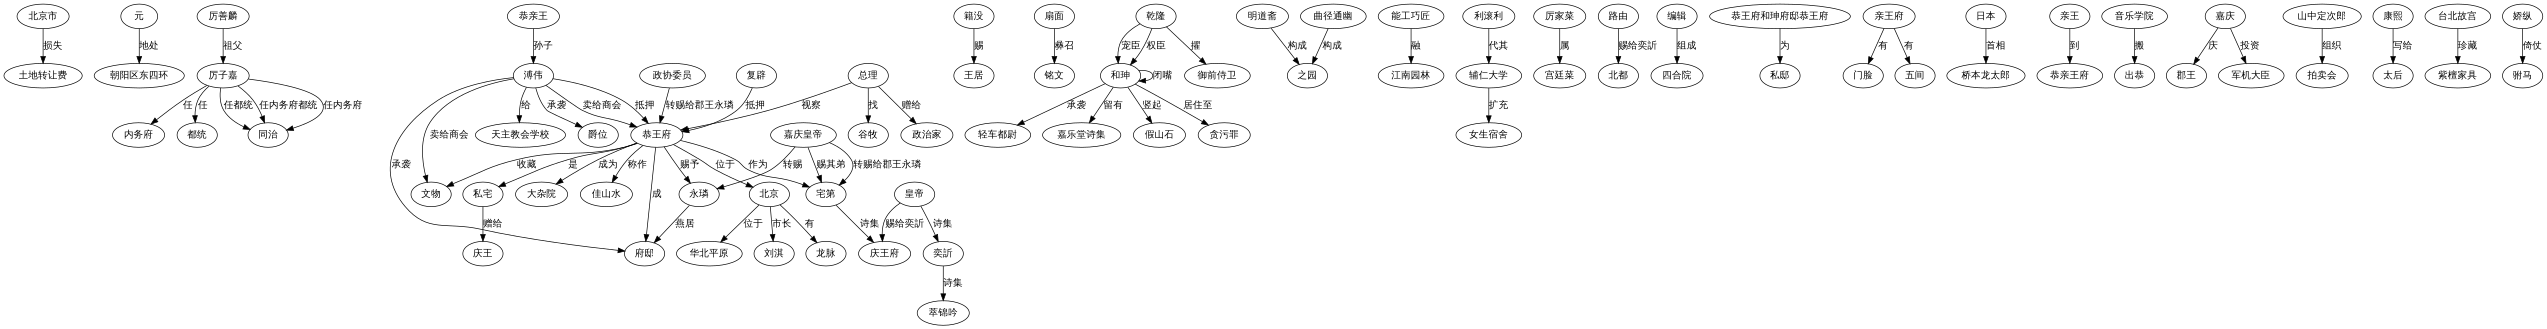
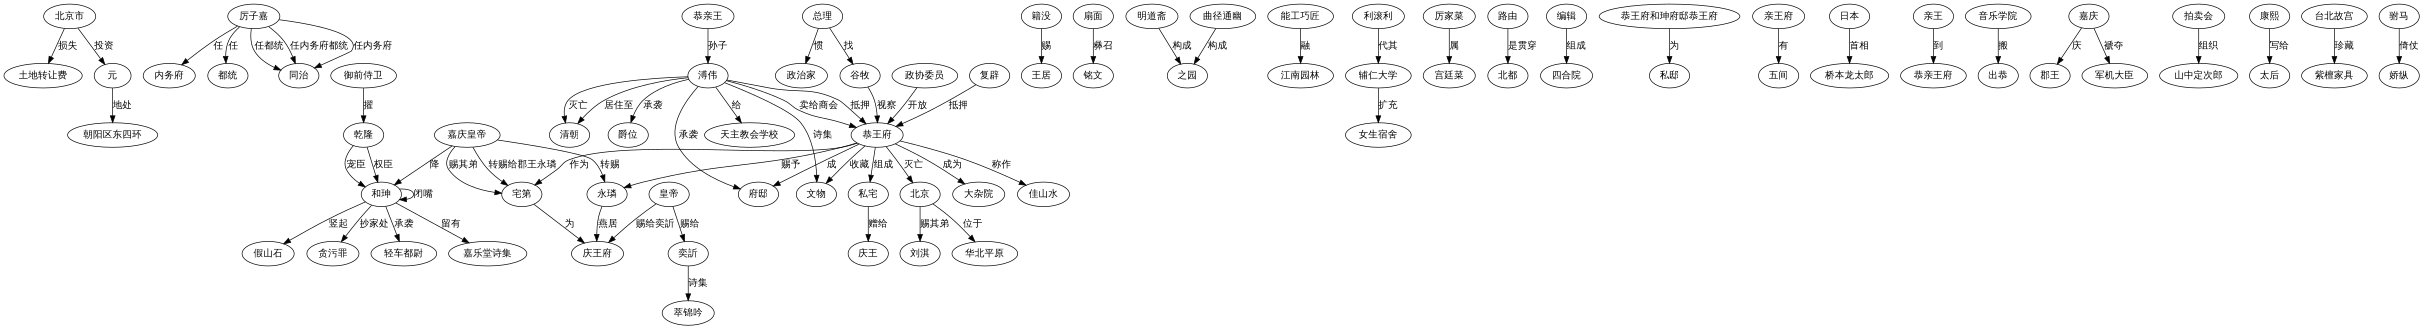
node "厉善麟": removed
edge "北京市" -> "元": added, label "投资"
edge "乾隆" -> "御前侍卫": reversed
edge "山中定次郎" -> "拍卖会": reversed
edge "娇纵" -> "驸马": reversed
edge "路由" -> "北都": label "赐给奕訢" -> "是贯穿"
edge "嘉庆" -> "军机大臣": label "投资" -> "褫夺"
node "门脸": removed
edge "政协委员" -> "恭王府": label "转赐给郡王永璘" -> "开放"
edge "总理" -> "政治家": label "赠给" -> "惯"
edge "和珅" -> "贪污罪": label "居住至" -> "抄家处"
edge "总理" -> "恭王府": now "谷牧" -> "恭王府"
edge "溥伟" -> "文物": label "卖给商会" -> "诗集"
node "清朝": added
edge "嘉庆皇帝" -> "和珅": added, label "降"
edge "恭王府" -> "私宅": label "是" -> "组成"
edge "恭王府" -> "北京": label "位于" -> "灭亡"
edge "永璘" -> "府邸": now "永璘" -> "庆王府"
edge "北京" -> "刘淇": label "市长" -> "赐其弟"
edge "宅第" -> "庆王府": label "诗集" -> "为"
edge "皇帝" -> "奕訢": label "诗集" -> "赐给"
node "龙脉": removed
